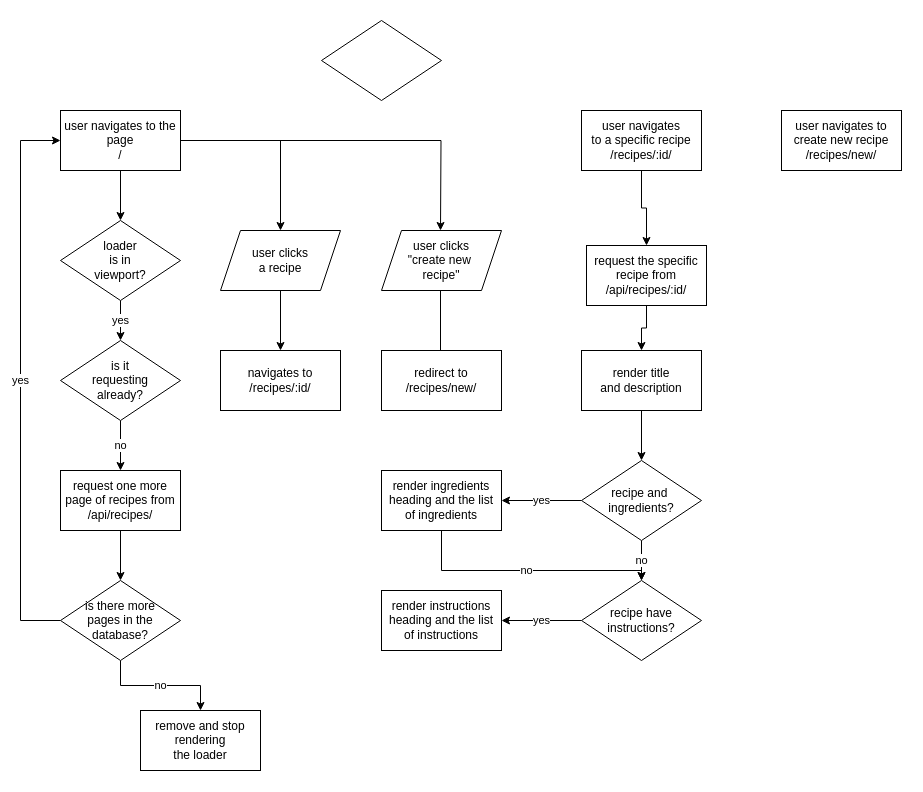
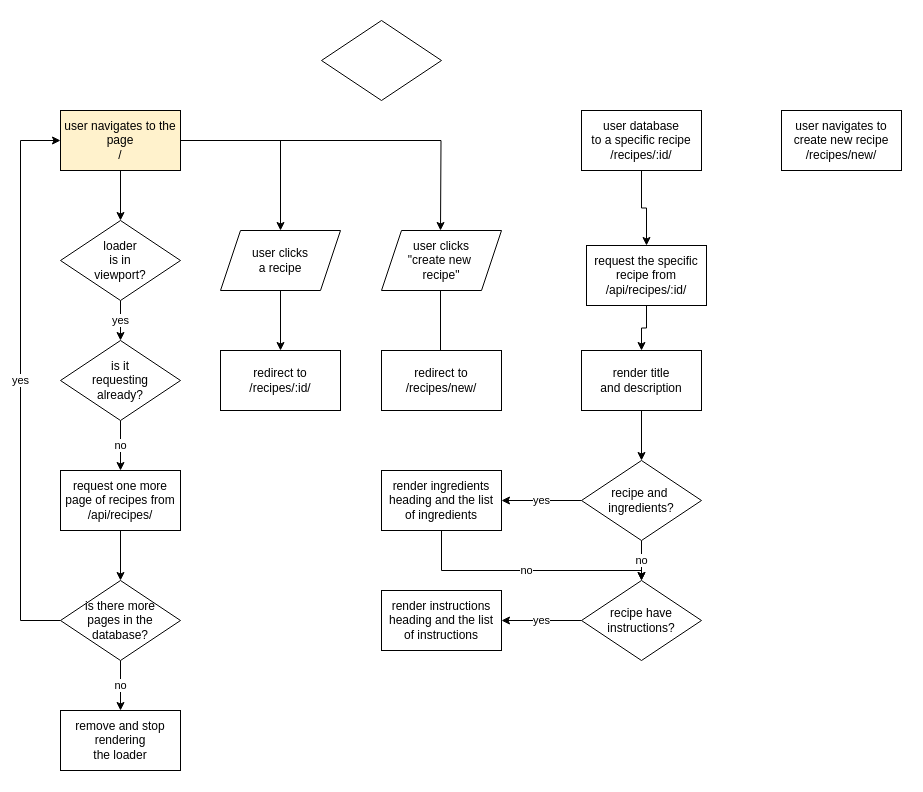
node "user navigates to the page /": fillcolor #ffffff -> #fff2cc
node "user navigates to a specific recipe /recipes/:id/": label "user navigates to a specific recipe /recipes/:id/" -> "user database to a specific recipe /recipes/:id/"
node "navigates to /recipes/:id/": label "navigates to /recipes/:id/" -> "redirect to /recipes/:id/"
node "remove and stop rendering the loader": moved (201, 741) -> (121, 741)
